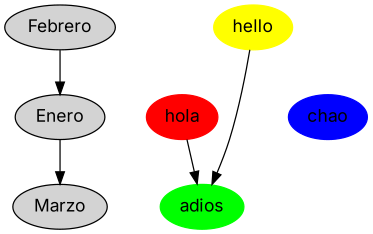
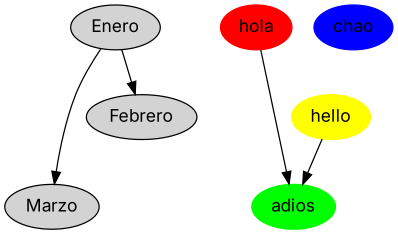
edge "Febrero" -> "Enero": reversed
